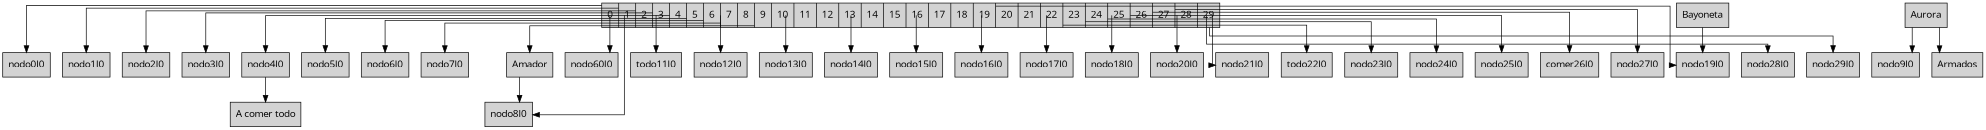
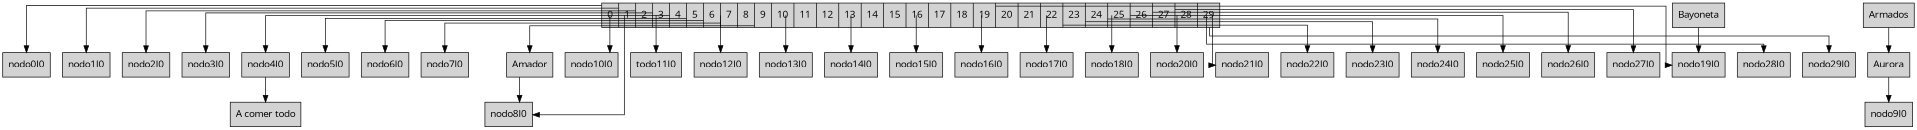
edge "Aurora" -> "Armados": reversed
node "nodo60l0": label "nodo60l0" -> "nodo10l0"
node "todo22l0": label "todo22l0" -> "nodo22l0"
node "comer26l0": label "comer26l0" -> "nodo26l0"
